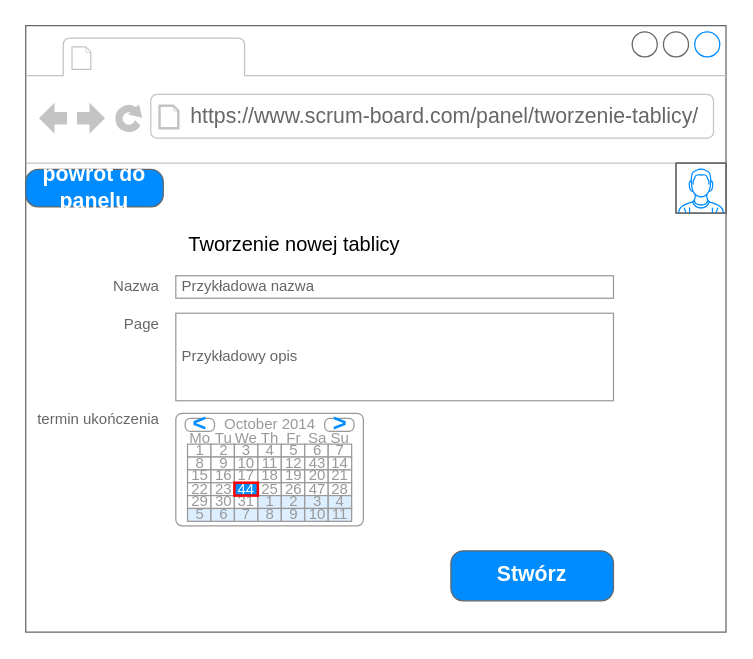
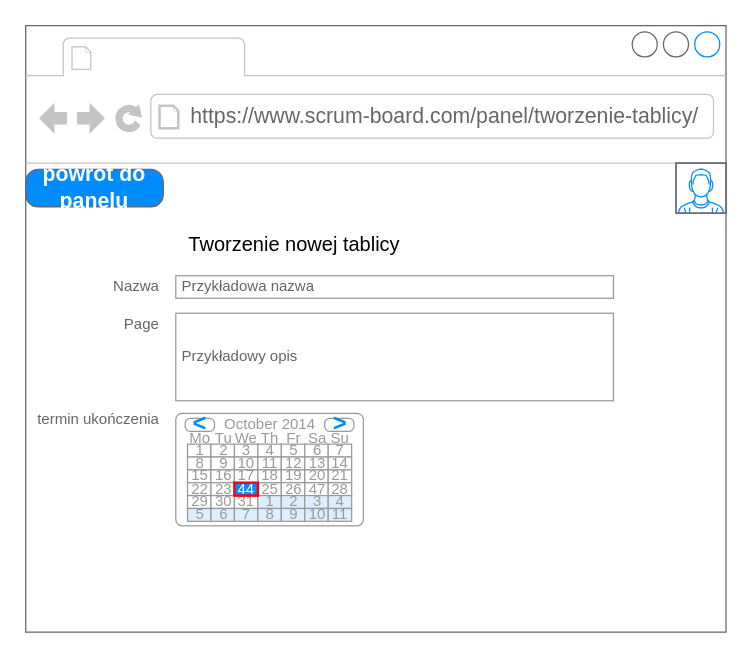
node "43": label "43" -> "13"
node "Stwórz": removed
